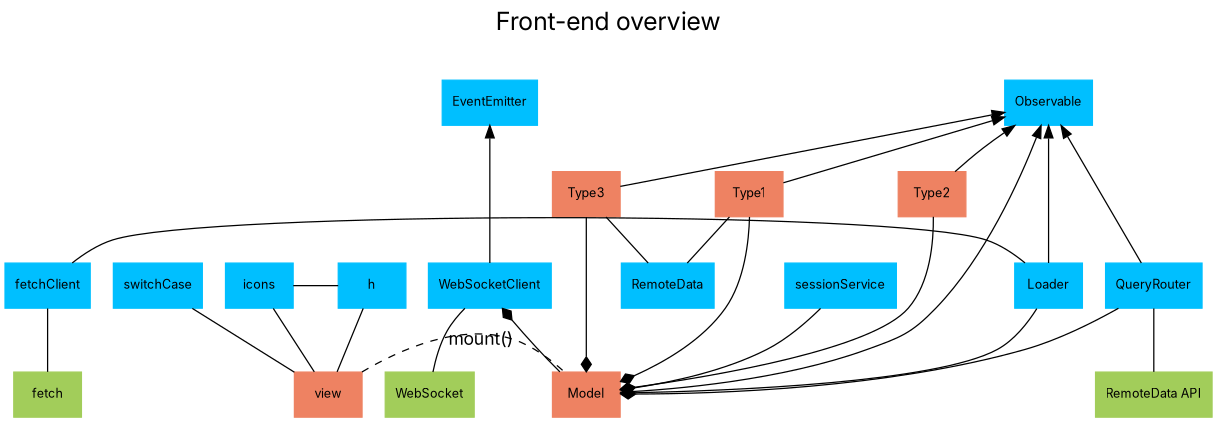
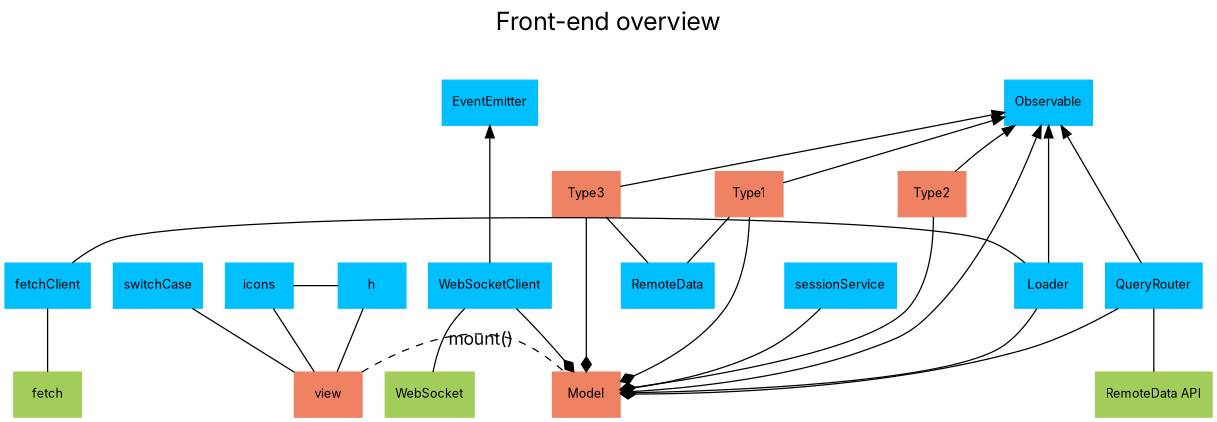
edge "Model" -> "WebSocketClient": reversed
